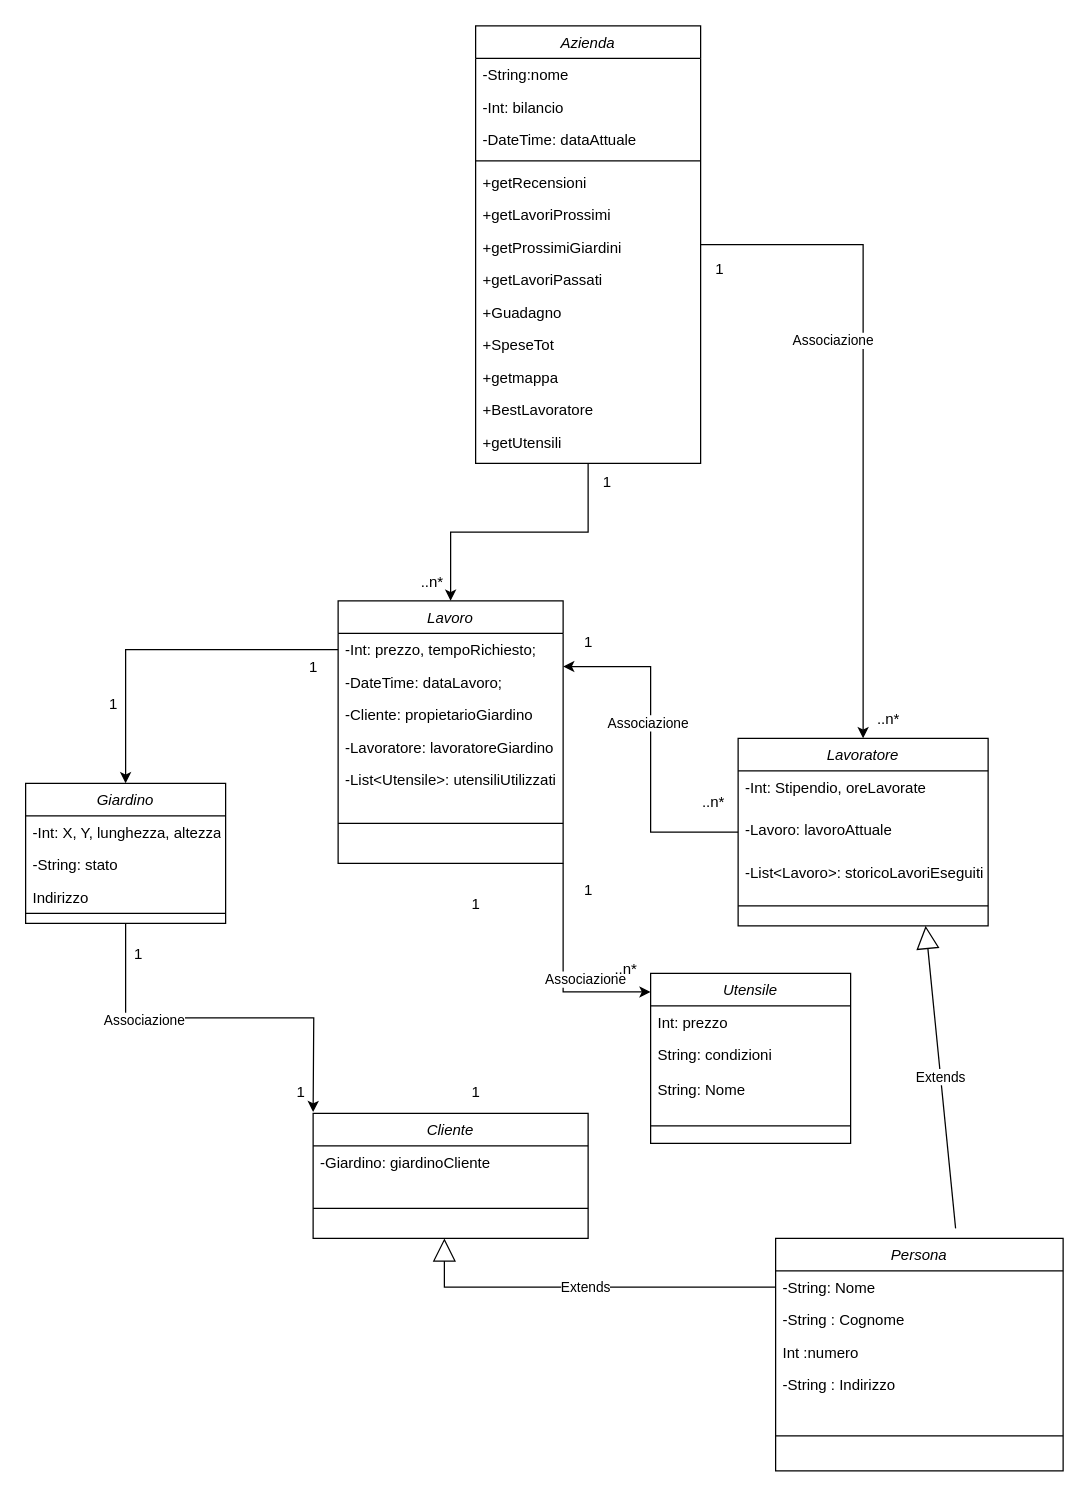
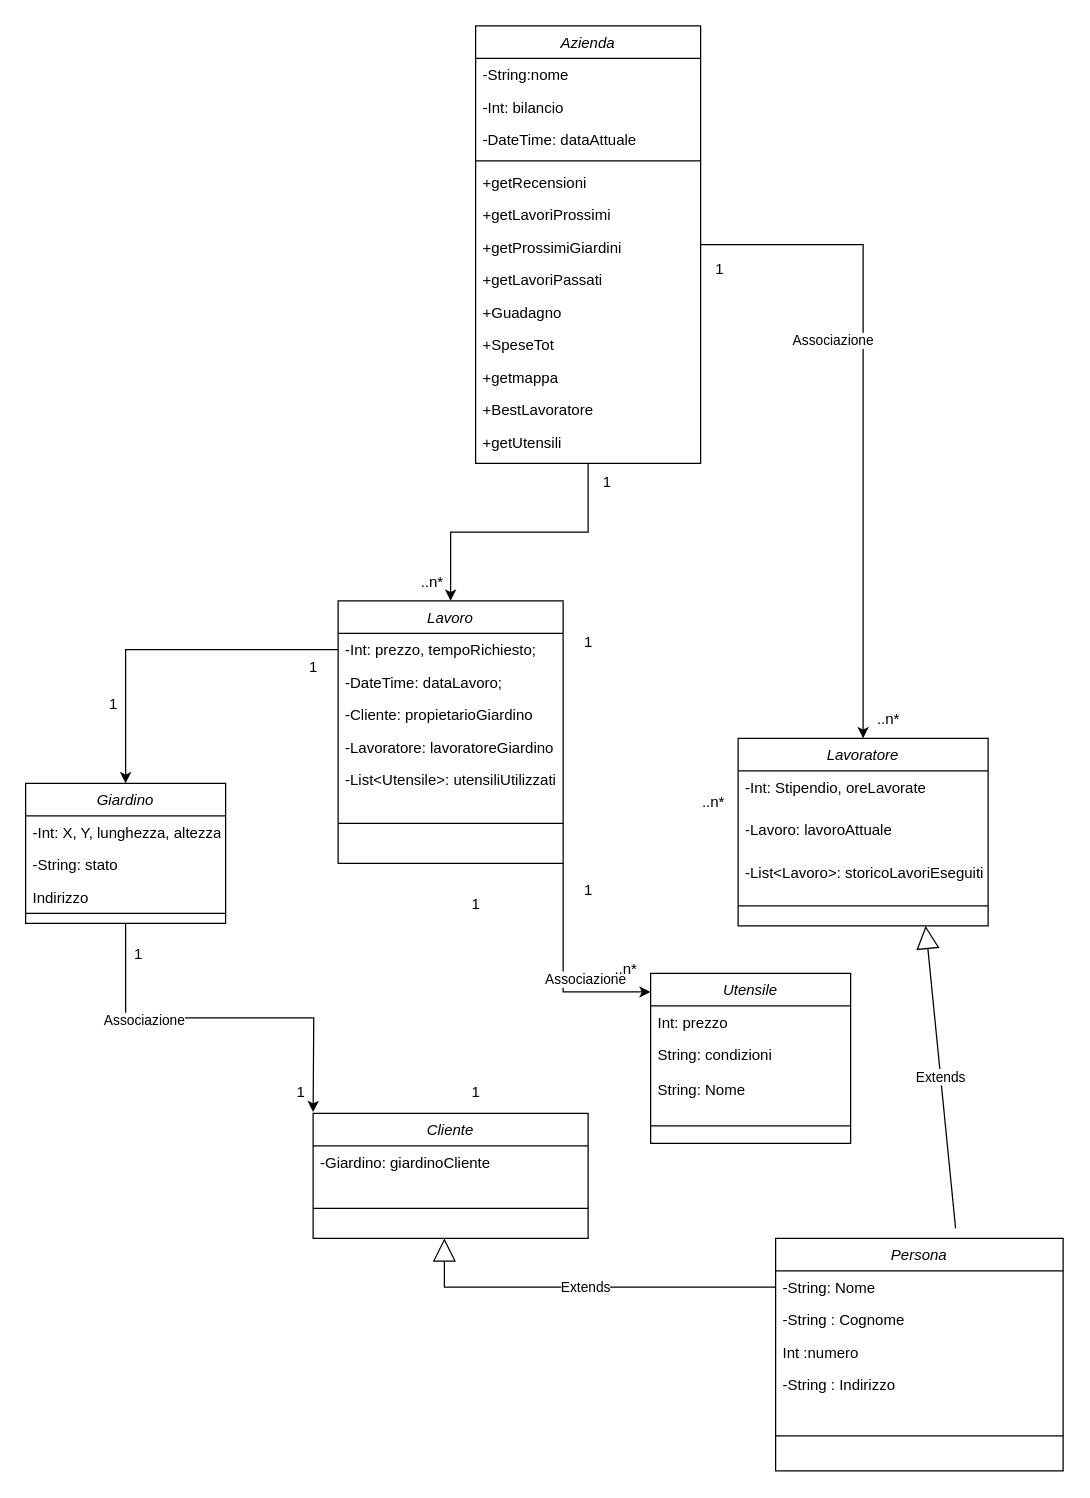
edge "Lavoratore" -> "Lavoro": removed, label "Associazione"
